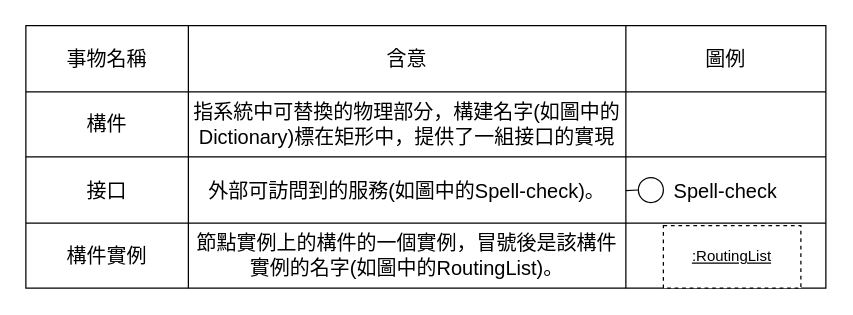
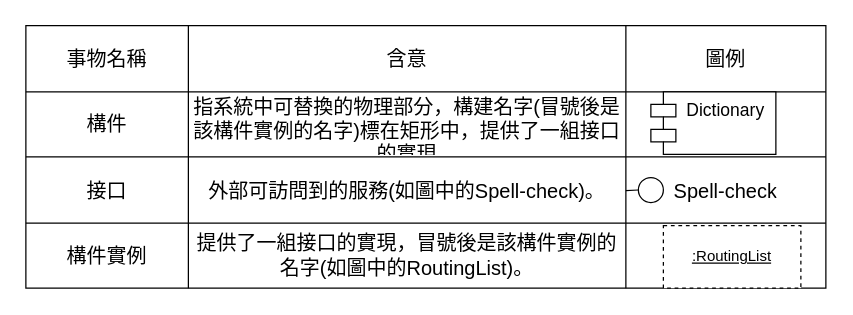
node "Dictionary": added
node "指系統中可替換的物理部分，構建名字(如圖中的Dictionary)標在矩形中，提供了一組接口的實現": label "指系統中可替換的物理部分，構建名字(如圖中的Dictionary)標在矩形中，提供了一組接口的實現" -> "指系統中可替換的物理部分，構建名字(冒號後是該構件實例的名字)標在矩形中，提供了一組接口的實現"
node "節點實例上的構件的一個實例，冒號後是該構件實例的名字(如圖中的RoutingList)。": label "節點實例上的構件的一個實例，冒號後是該構件實例的名字(如圖中的RoutingList)。" -> "提供了一組接口的實現，冒號後是該構件實例的名字(如圖中的RoutingList)。"
